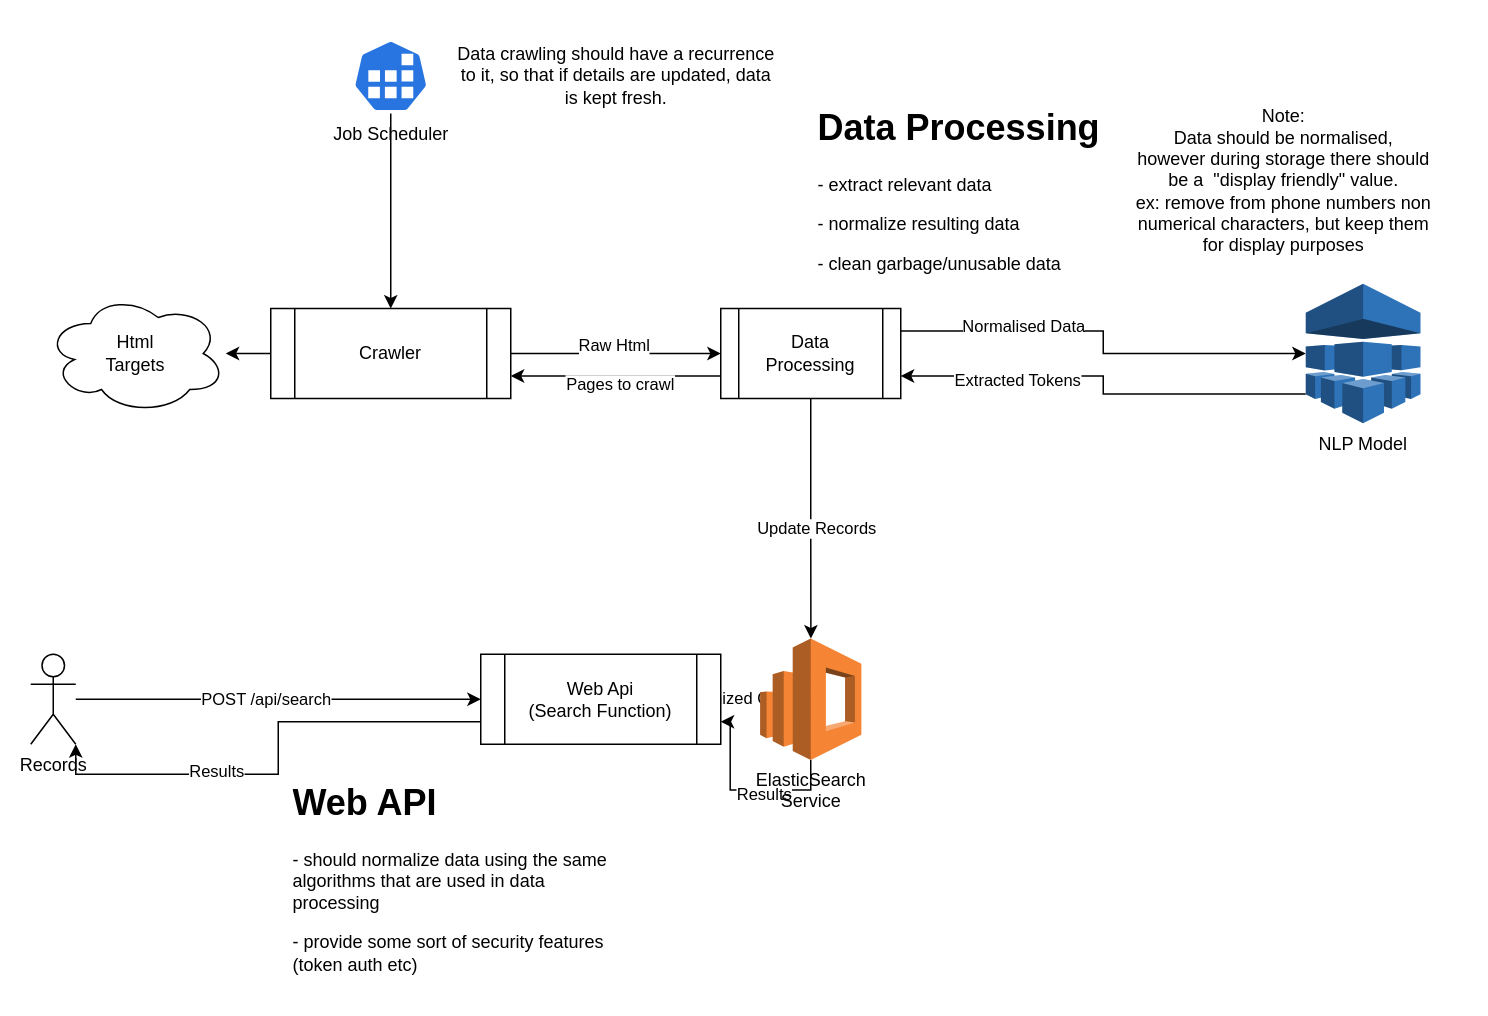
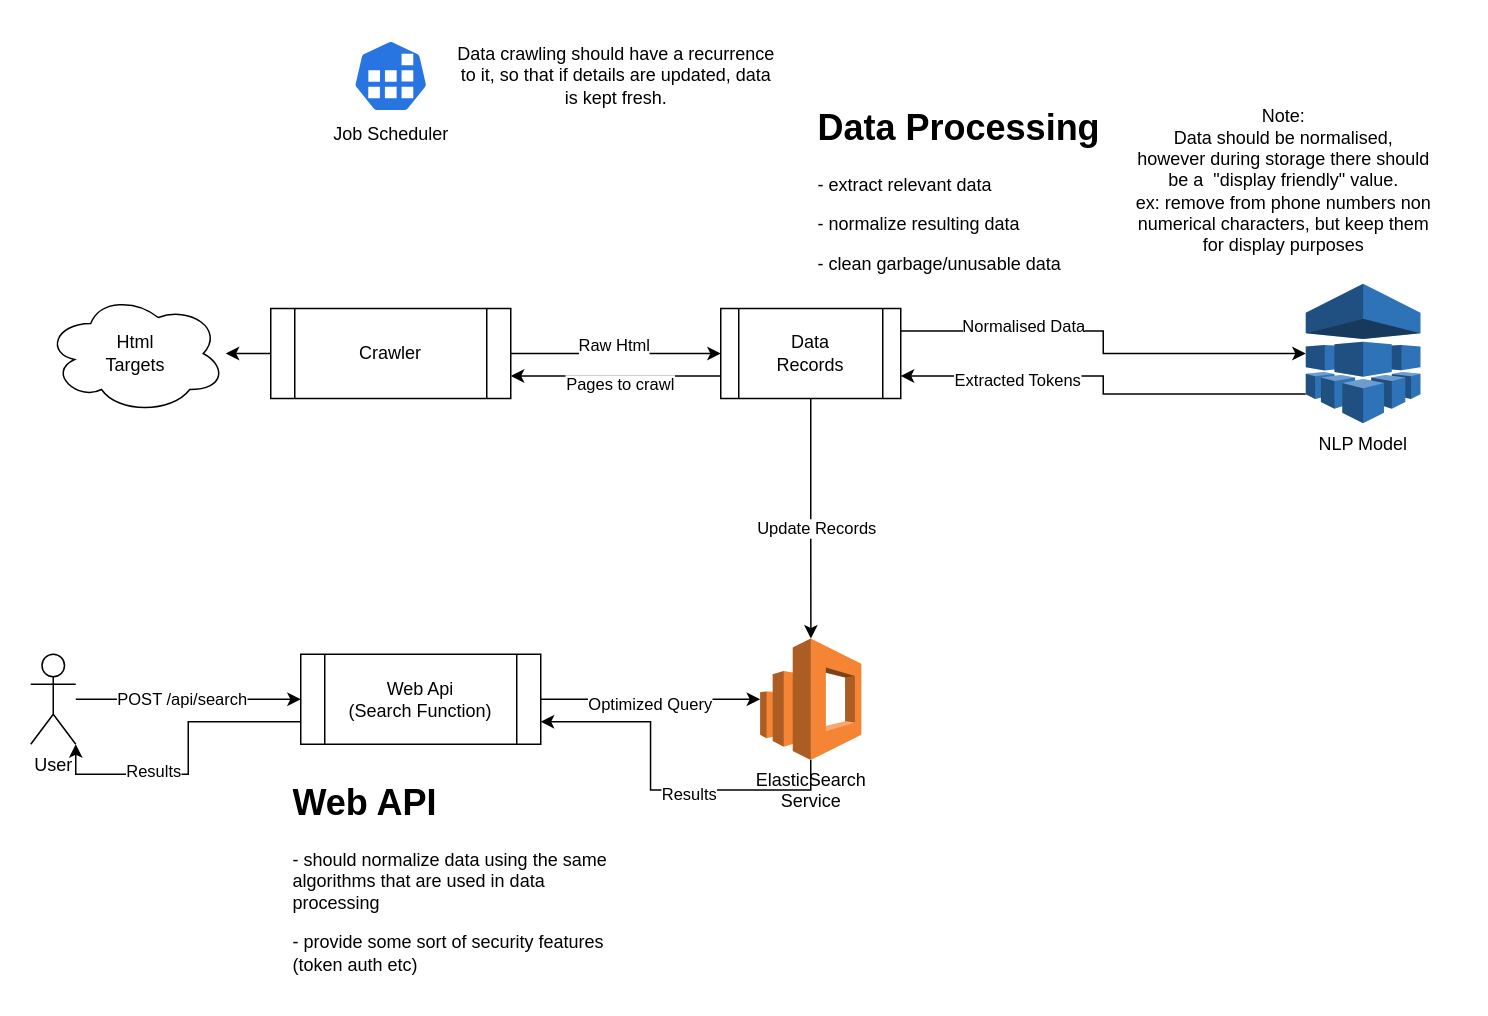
edge "Job Scheduler" -> "Crawler": removed
node "Data Processing": label "Data Processing" -> "Data Records"
node "Web Api (Search Function)": moved (601, 699) -> (421, 699)
node "Records": label "Records" -> "User"
